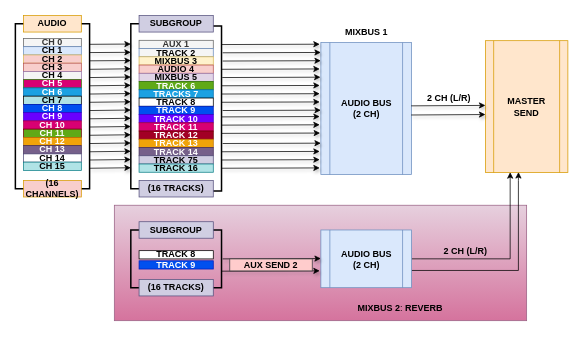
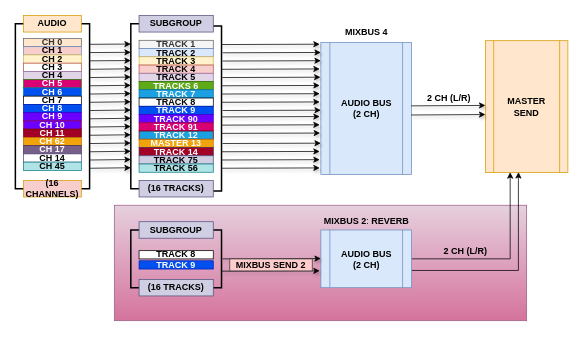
node "MIXBUS 1": label "MIXBUS 1" -> "MIXBUS 4"
node "CH 0": fillcolor #f5f5f5 -> #ffe6cc
node "AUX 1": label "AUX 1" -> "TRACK 1"
node "CH 1": fillcolor #dae8fc -> #f8cecc
node "TRACK 2": fillcolor #f5f5f5 -> #dae8fc
node "CH 2": fillcolor #f8cecc -> #fff2cc
node "MIXBUS 3": label "MIXBUS 3" -> "TRACK 3"
node "CH 3": fillcolor #f8cecc -> #ffffff
node "AUDIO 4": label "AUDIO 4" -> "TRACK 4"
node "CH 4": fillcolor #f5f5f5 -> #e1d5e7
node "MIXBUS 5": label "MIXBUS 5" -> "TRACK 5"
node "TRACK 6": label "TRACK 6" -> "TRACKS 6"
node "CH 6": fillcolor #1ba1e2 -> #0050ef
node "TRACKS 7": label "TRACKS 7" -> "TRACK 7"
node "CH 7": fillcolor #b0e3e6 -> #ffffff
node "TRACK 10": label "TRACK 10" -> "TRACK 90"
node "CH 10": fillcolor #d80073 -> #6a00ff
node "TRACK 11": label "TRACK 11" -> "TRACK 91"
node "CH 11": fillcolor #60a917 -> #a20025
node "TRACK 12": fillcolor #a20025 -> #1ba1e2
node "CH 12": label "CH 12" -> "CH 62"
node "TRACK 13": label "TRACK 13" -> "MASTER 13"
node "CH 13": label "CH 13" -> "CH 17"
node "TRACK 14": fillcolor #76608a -> #a20025
node "CH 15": label "CH 15" -> "CH 45"
node "TRACK 16": label "TRACK 16" -> "TRACK 56"
node "AUX SEND 2": label "AUX SEND 2" -> "MIXBUS SEND 2"
node "MIXBUS 2: REVERB": moved (400, 308) -> (366, 222)
